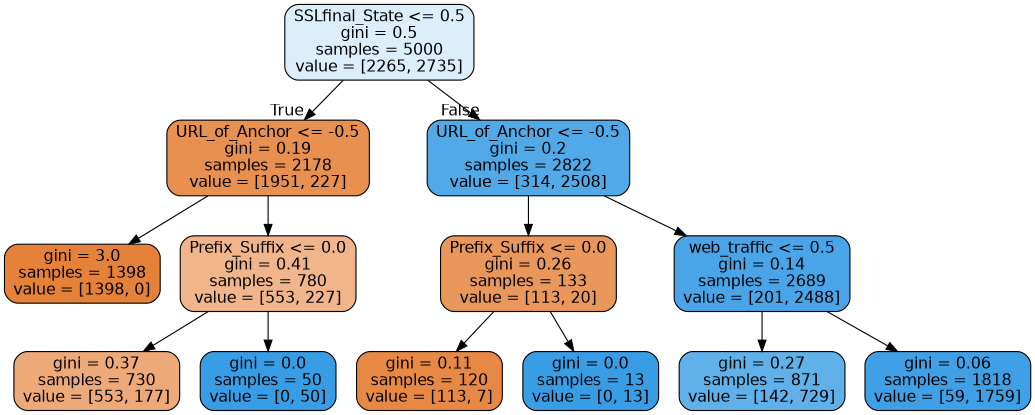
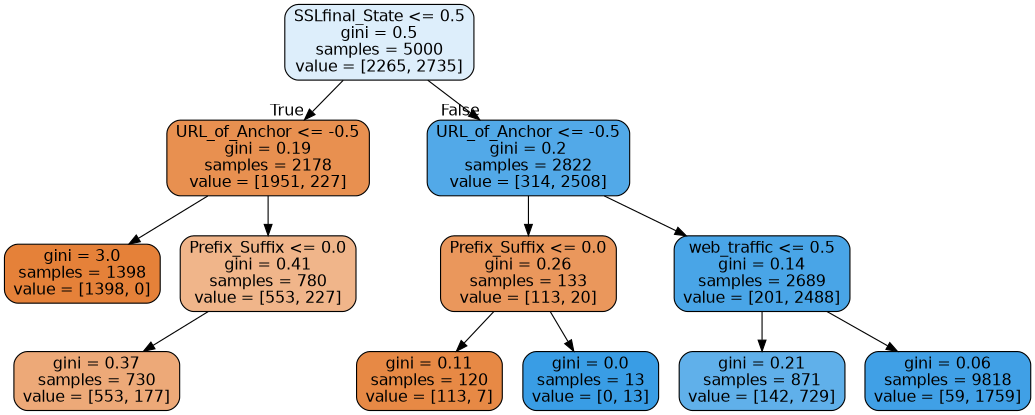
node "gini = 0.0 samples = 50 value = [0, 50]": removed
node "gini = 0.27 samples = 871 value = [142, 729]": label "gini = 0.27 samples = 871 value = [142, 729]" -> "gini = 0.21 samples = 871 value = [142, 729]"
node "gini = 0.06 samples = 1818 value = [59, 1759]": label "gini = 0.06 samples = 1818 value = [59, 1759]" -> "gini = 0.06 samples = 9818 value = [59, 1759]"
